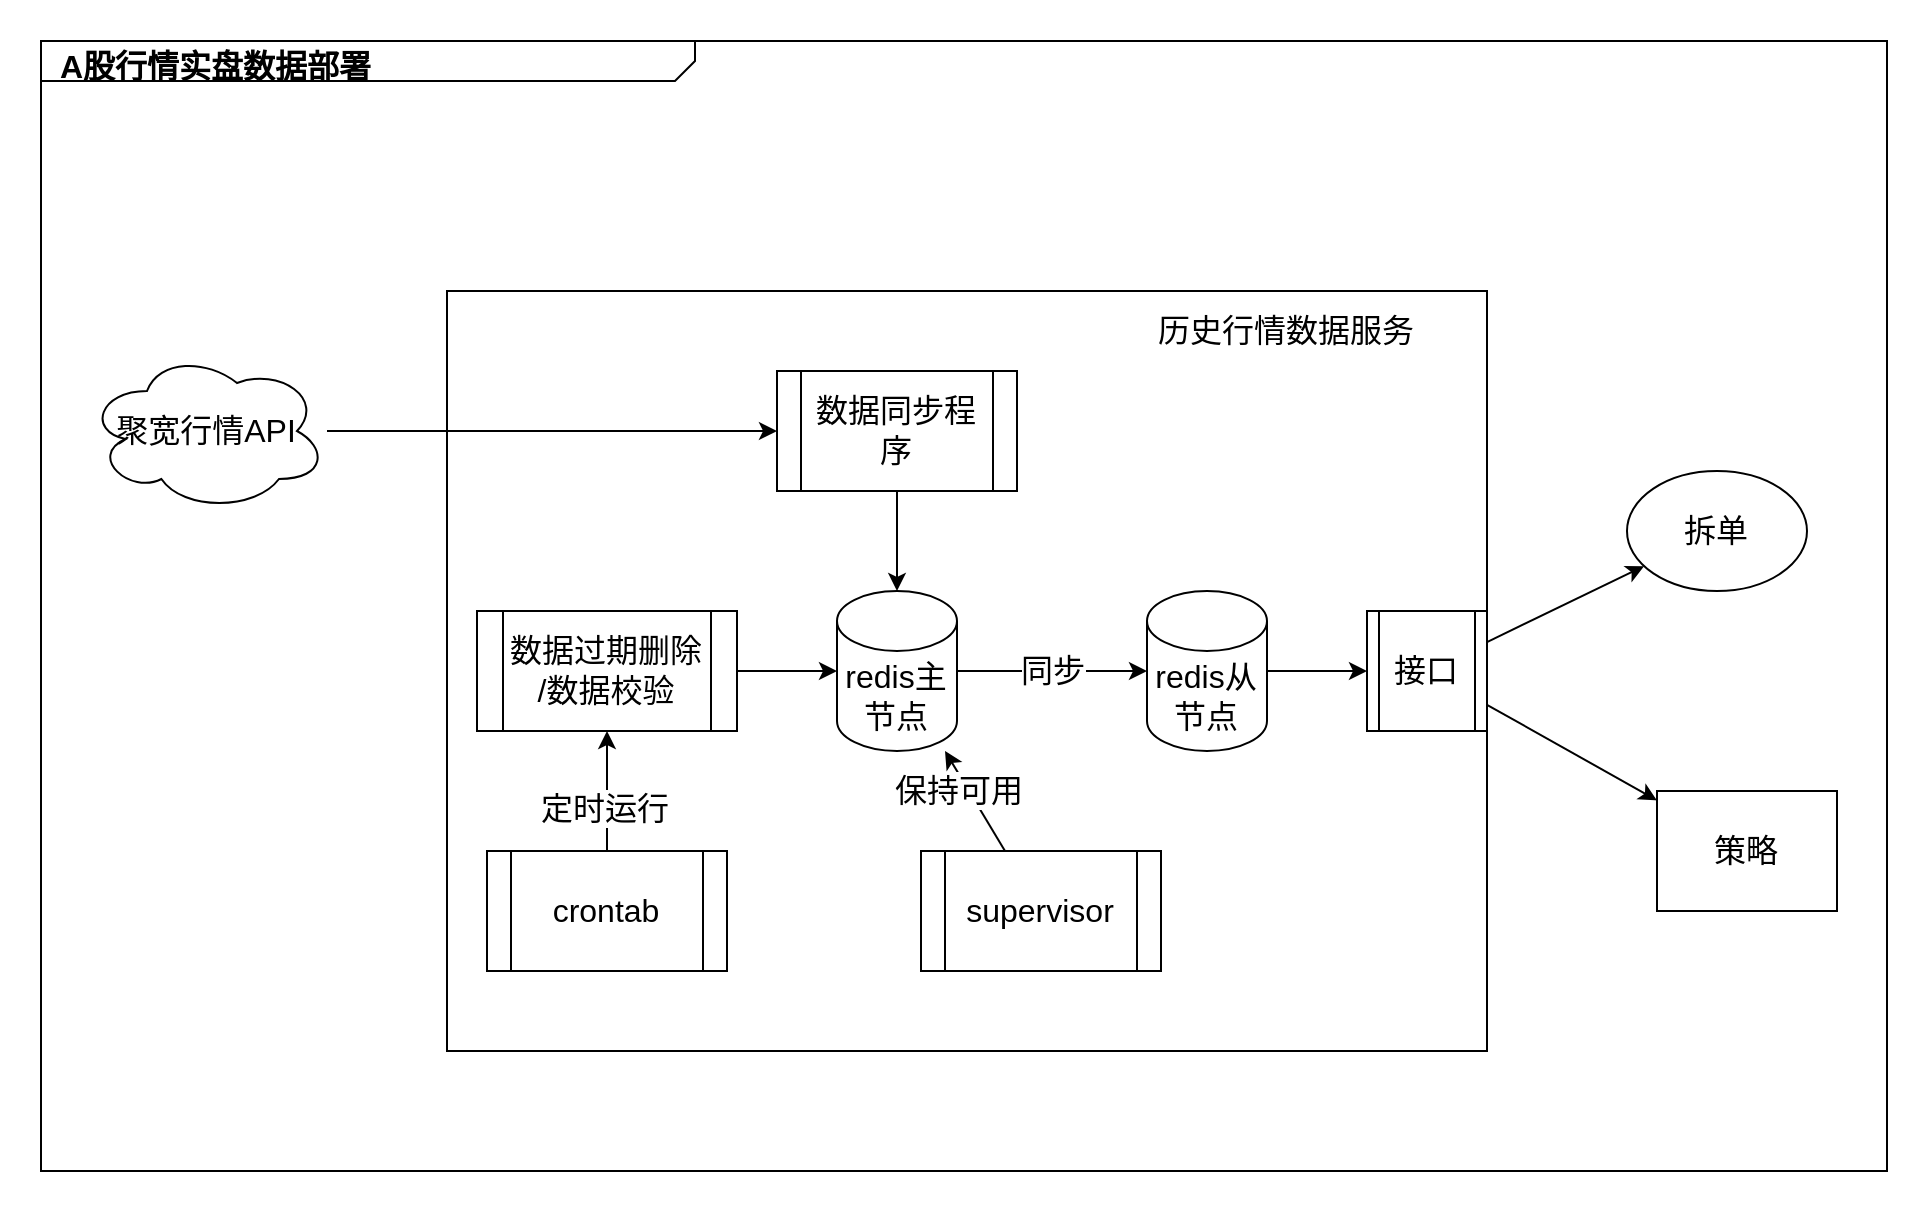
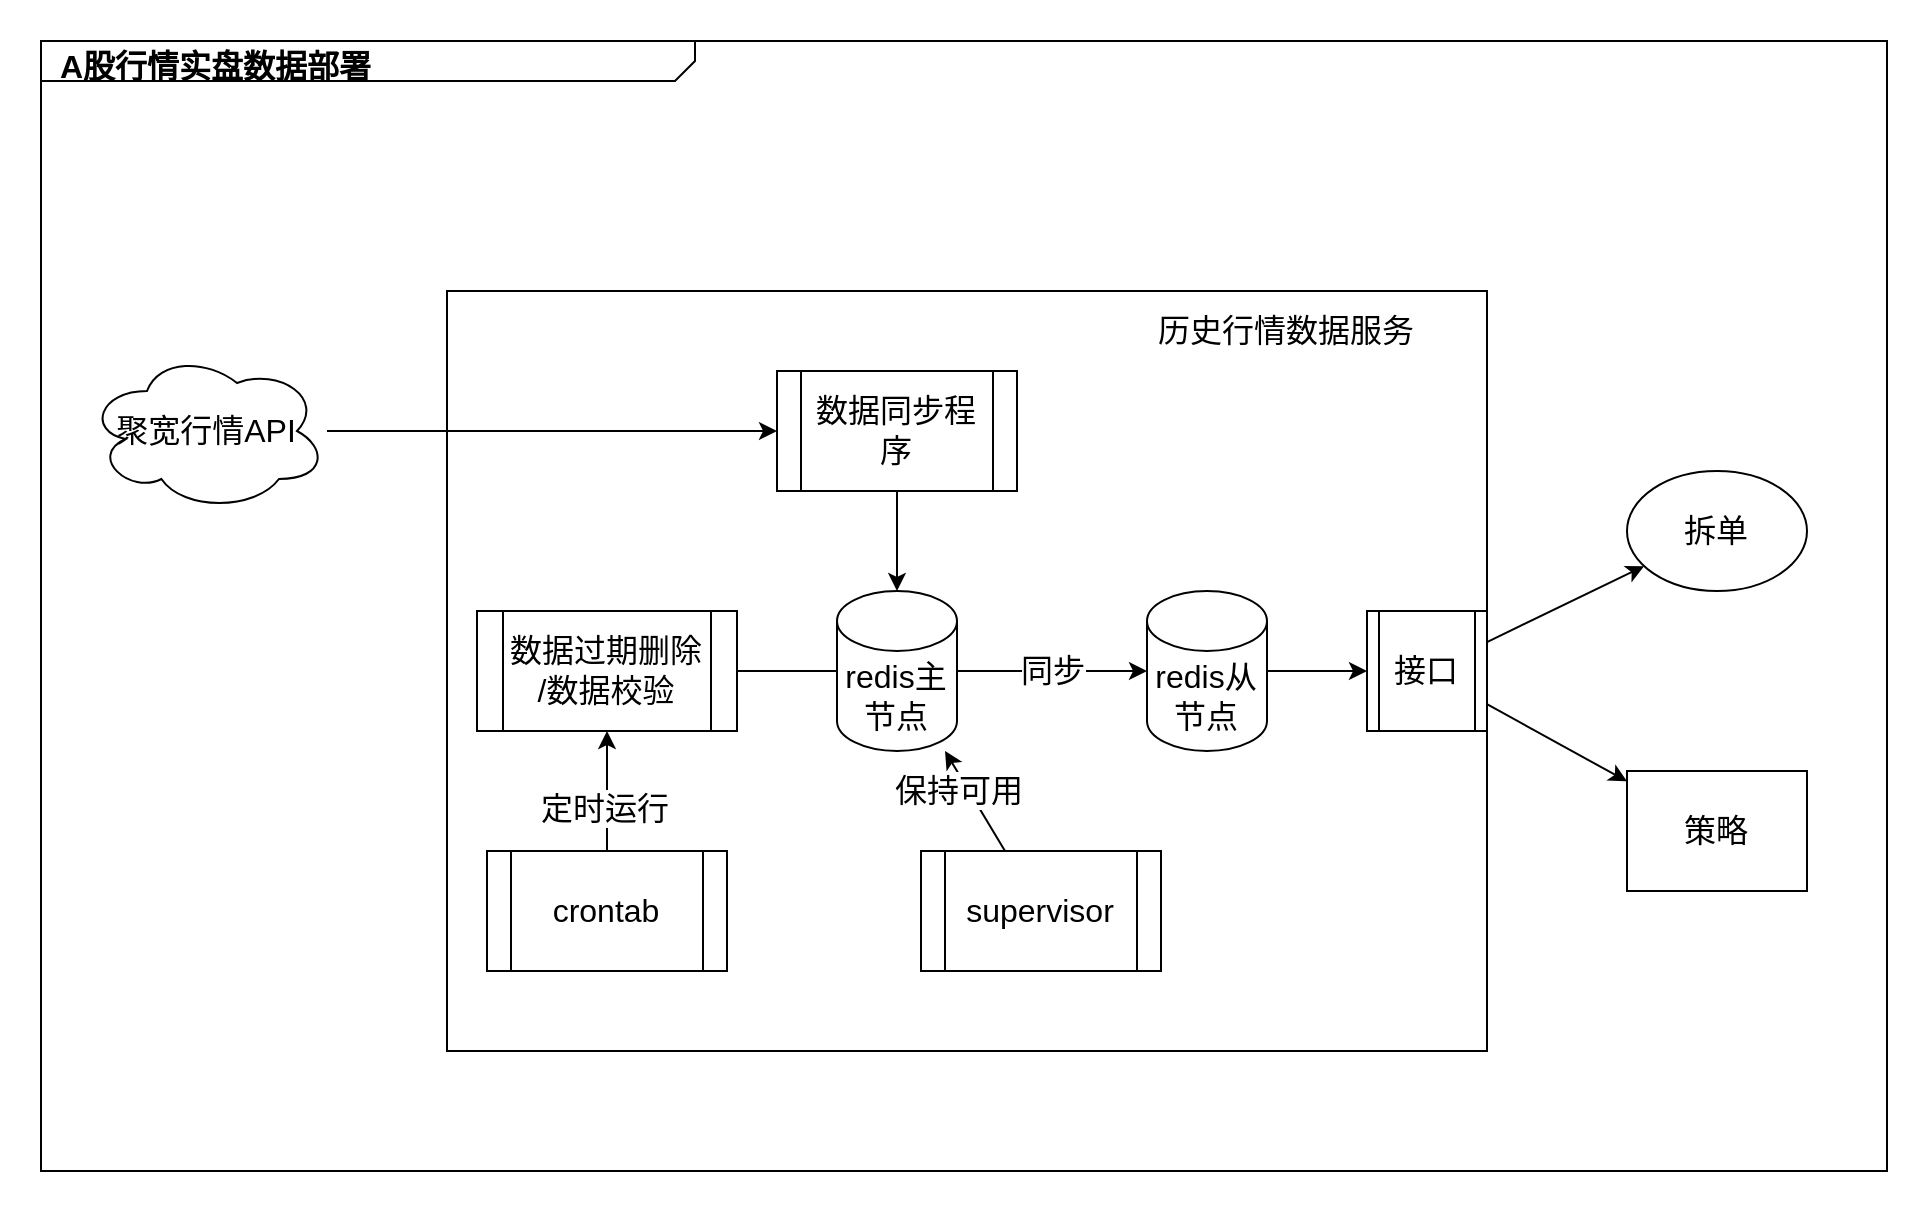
edge "数据过期删除 /数据校验" -> "redis主节点": arrowhead classic -> none
node "策略": moved (1747, 851) -> (1717, 831)
